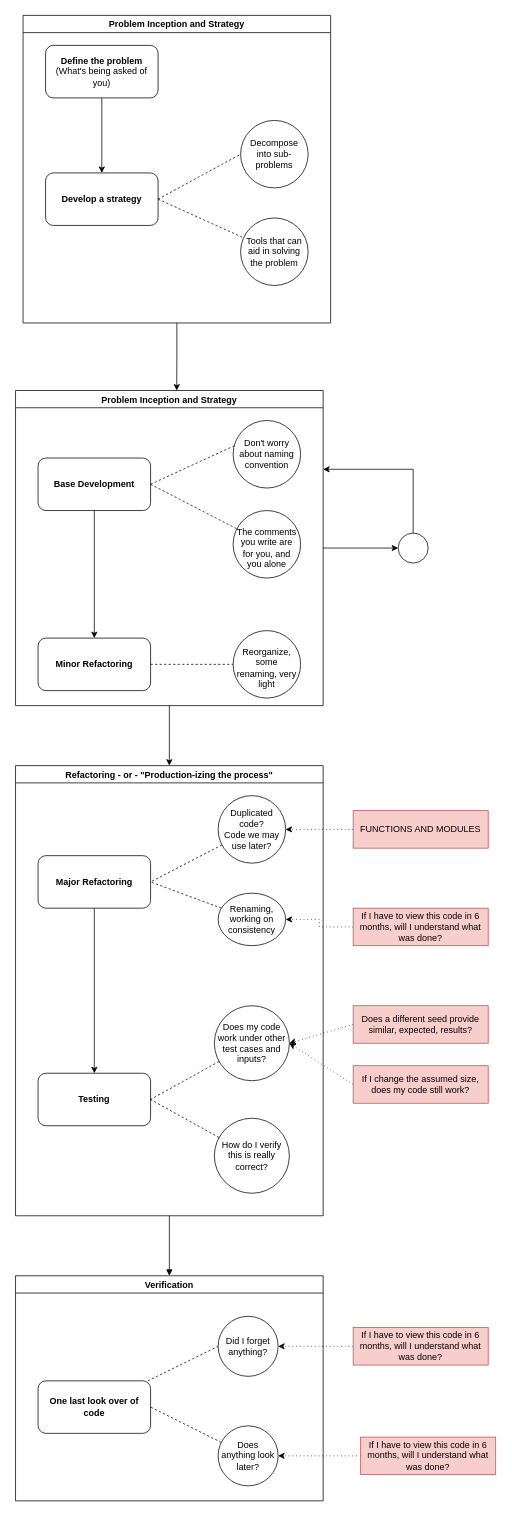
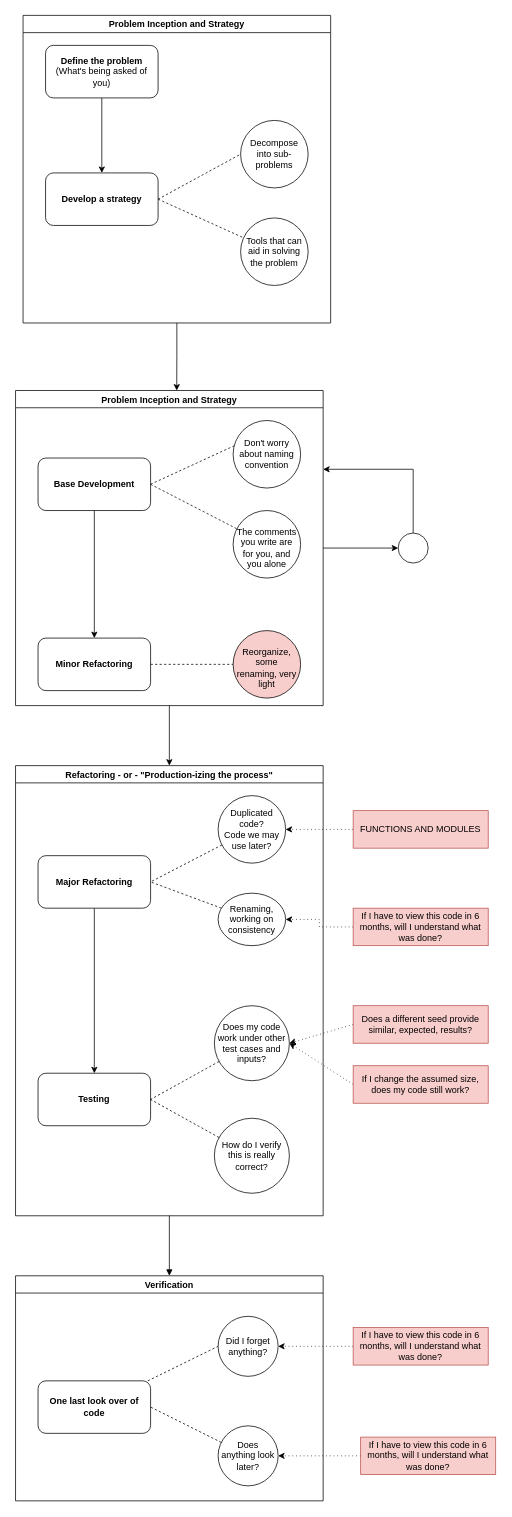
node "Reorganize, some renaming, very light": fillcolor #ffffff -> #f8cecc
